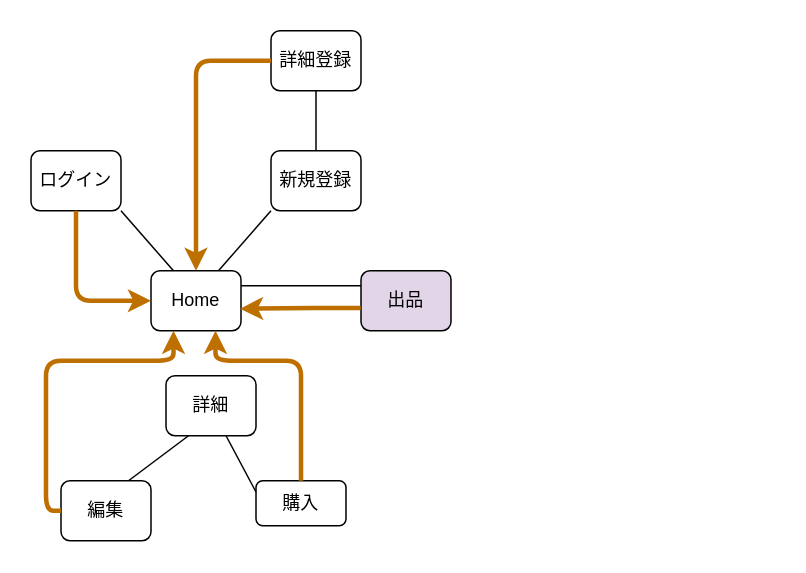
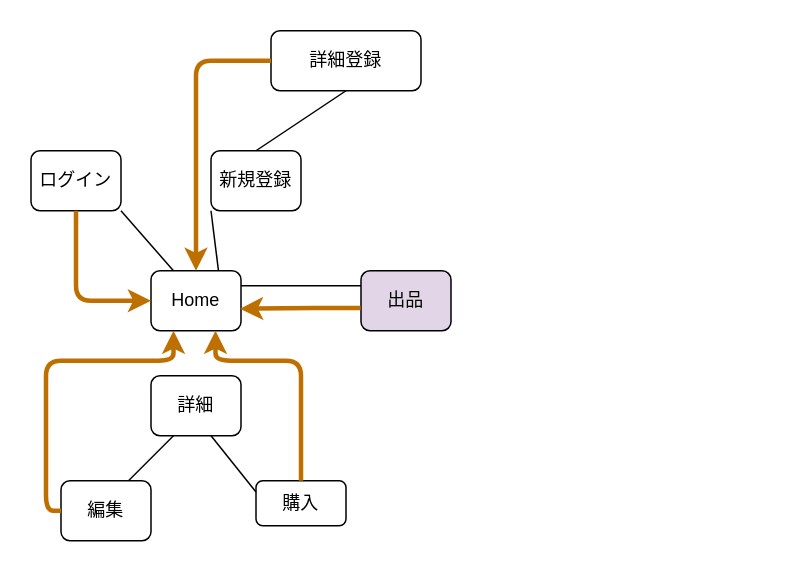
node "詳細登録": size 90x60 -> 150x60
node "新規登録": moved (316, 181) -> (256, 181)
node "詳細": moved (211, 406) -> (196, 406)
